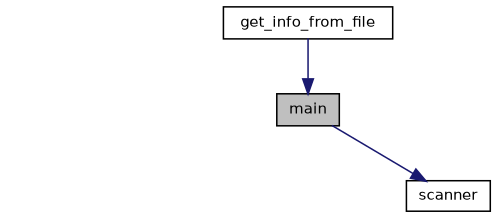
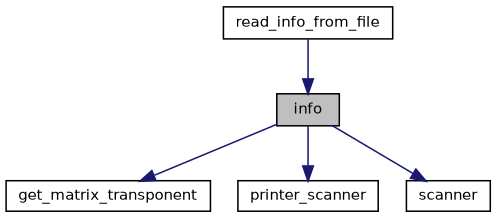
node "get_info_from_file": label "get_info_from_file" -> "read_info_from_file"
node "main": label "main" -> "info"
node "get_matrix_transponent": added
node "printer_scanner": added
